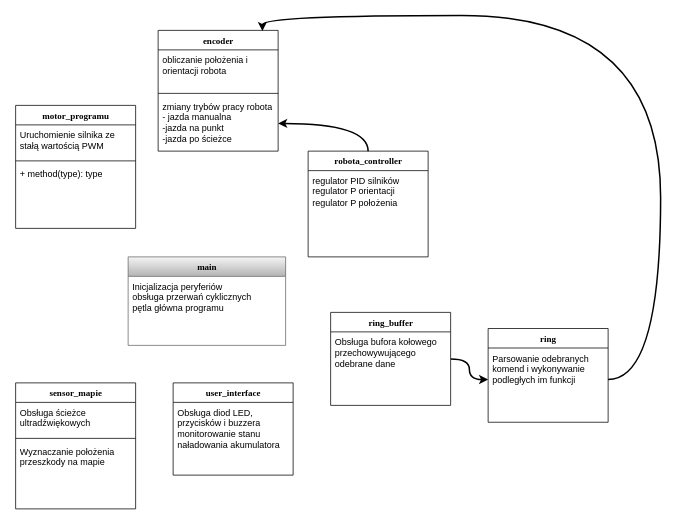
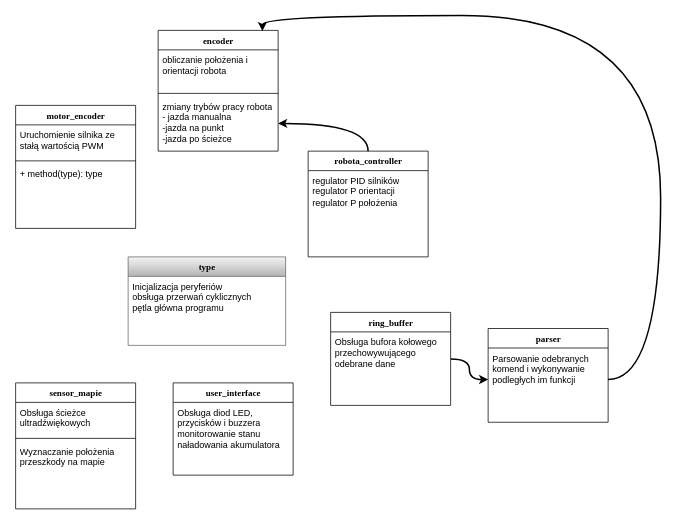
node "motor_programu": label "motor_programu" -> "motor_encoder"
node "main": label "main" -> "type"
node "ring": label "ring" -> "parser"
